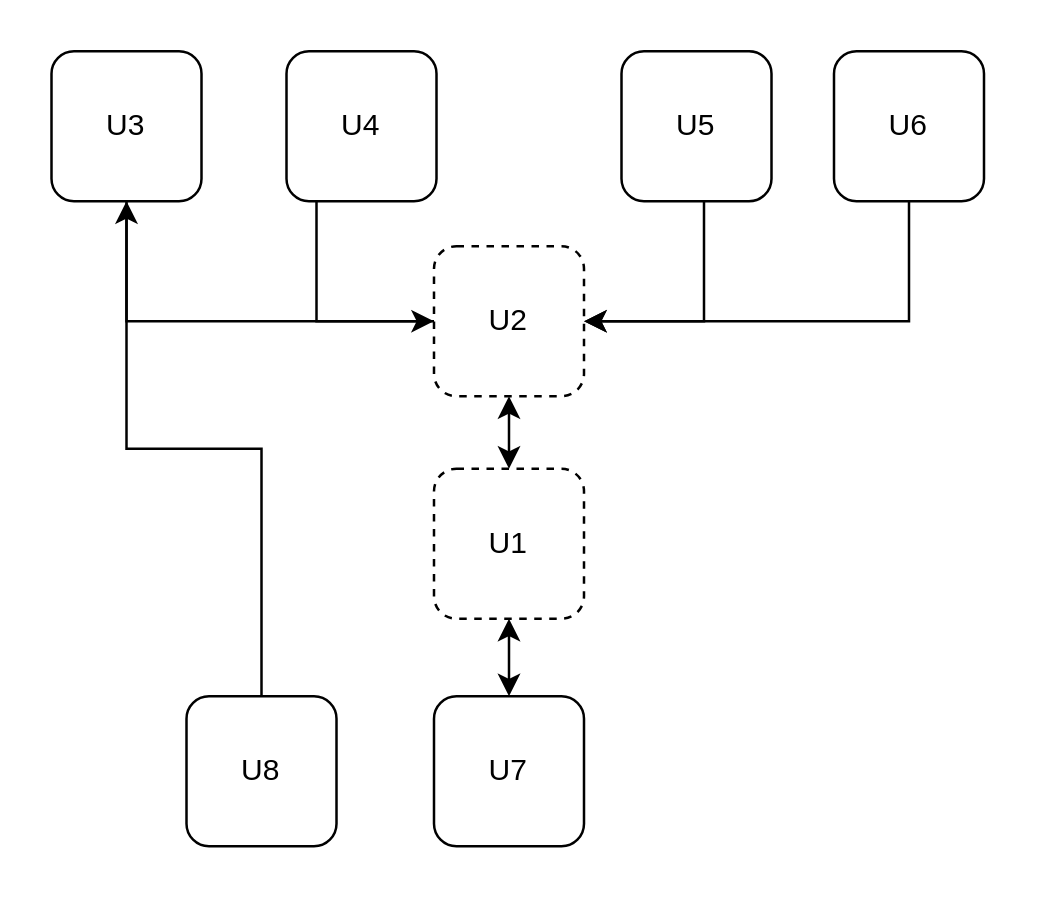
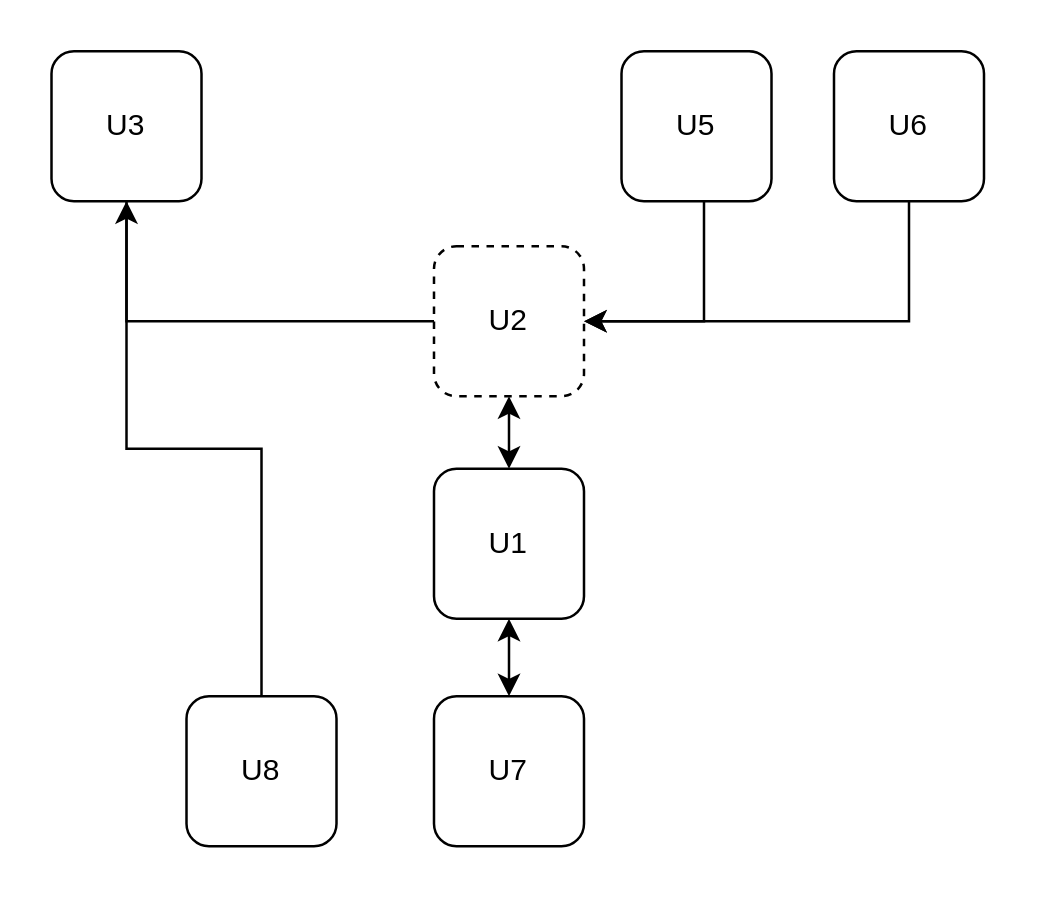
node "U4": removed
edge "U4" -> "U2": removed
node "U1": style dashed -> solid
